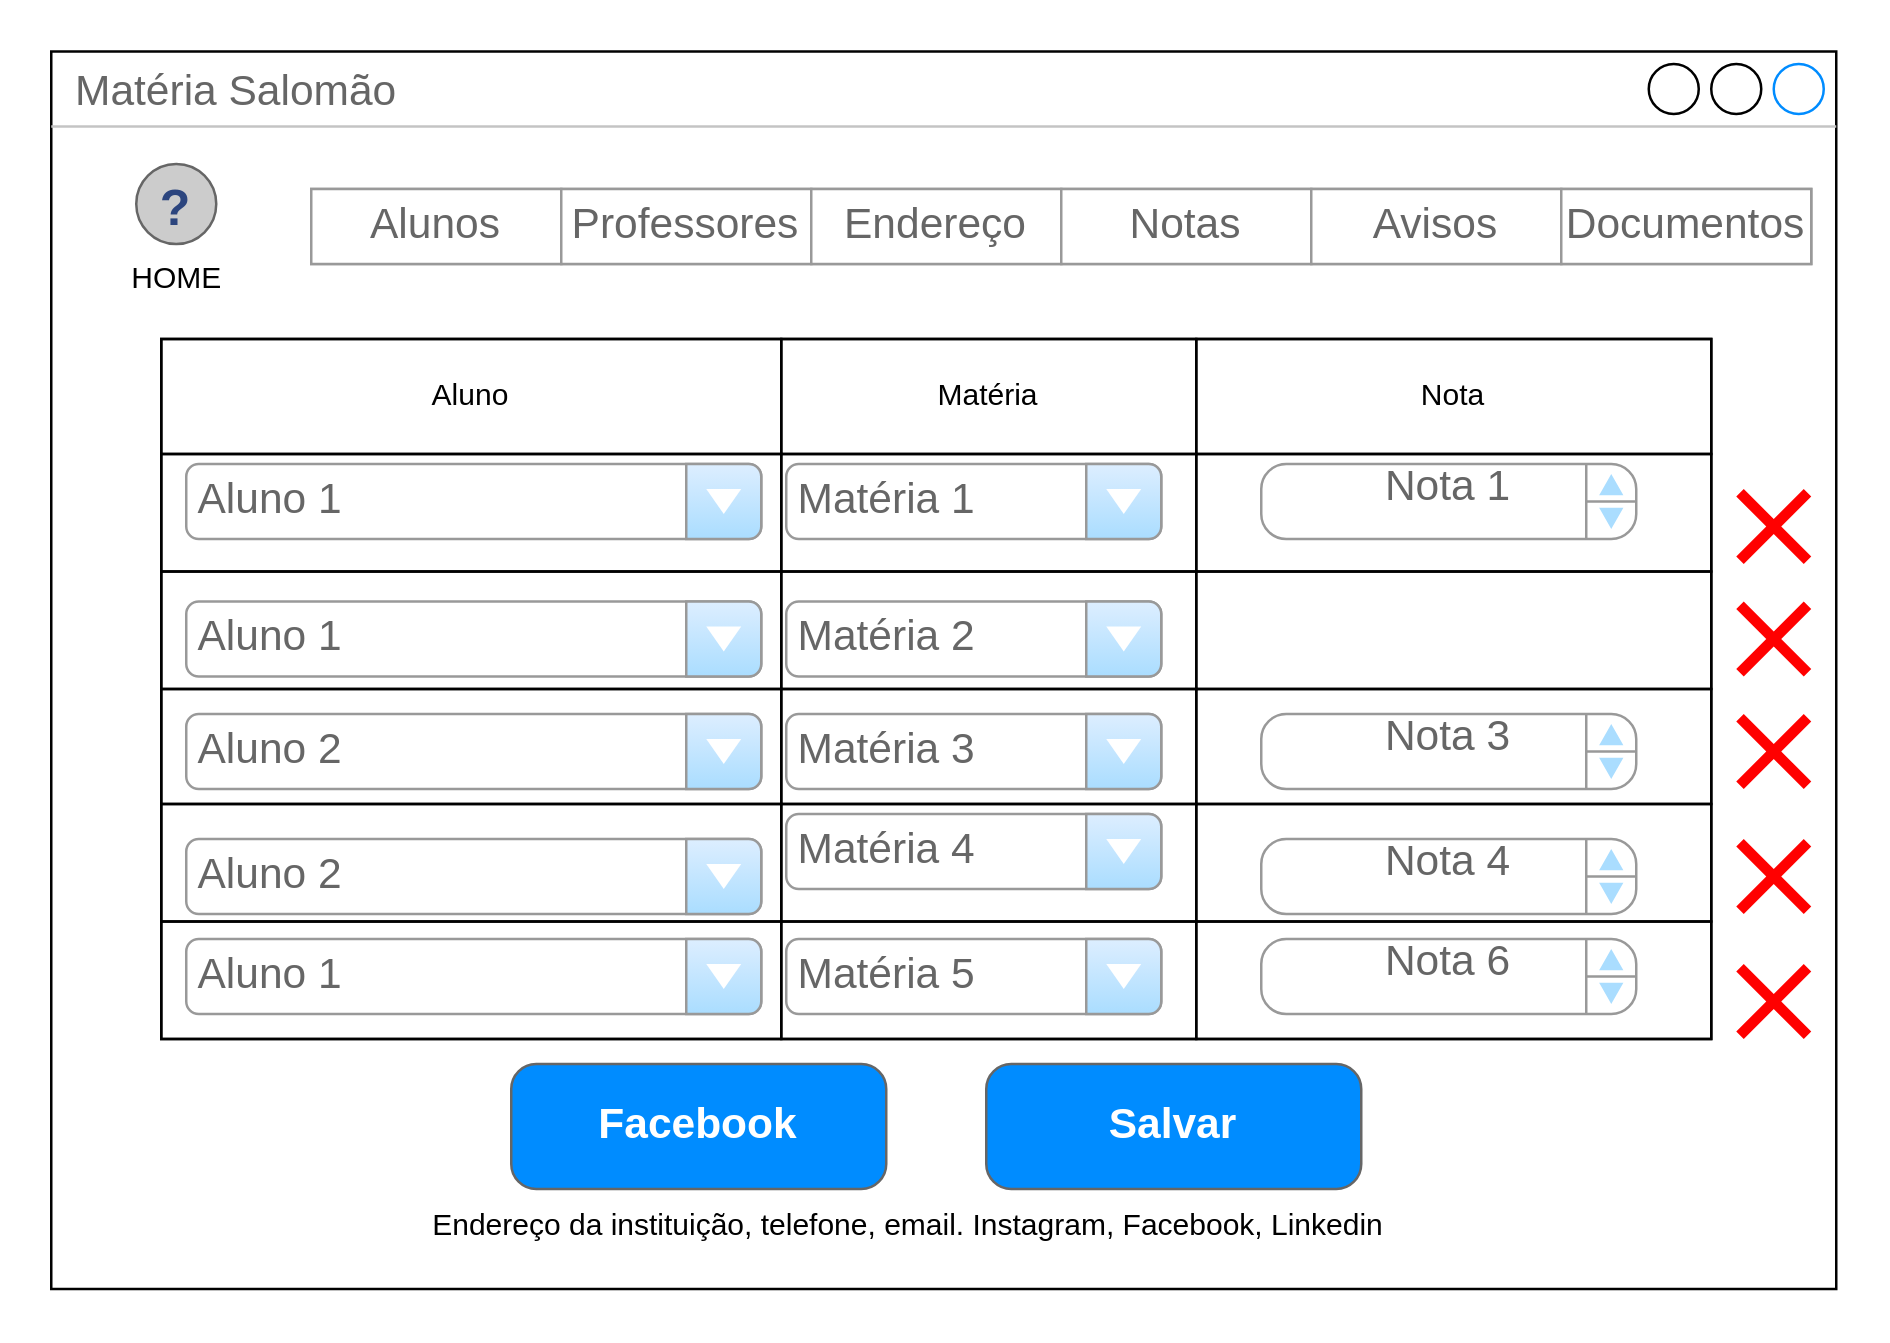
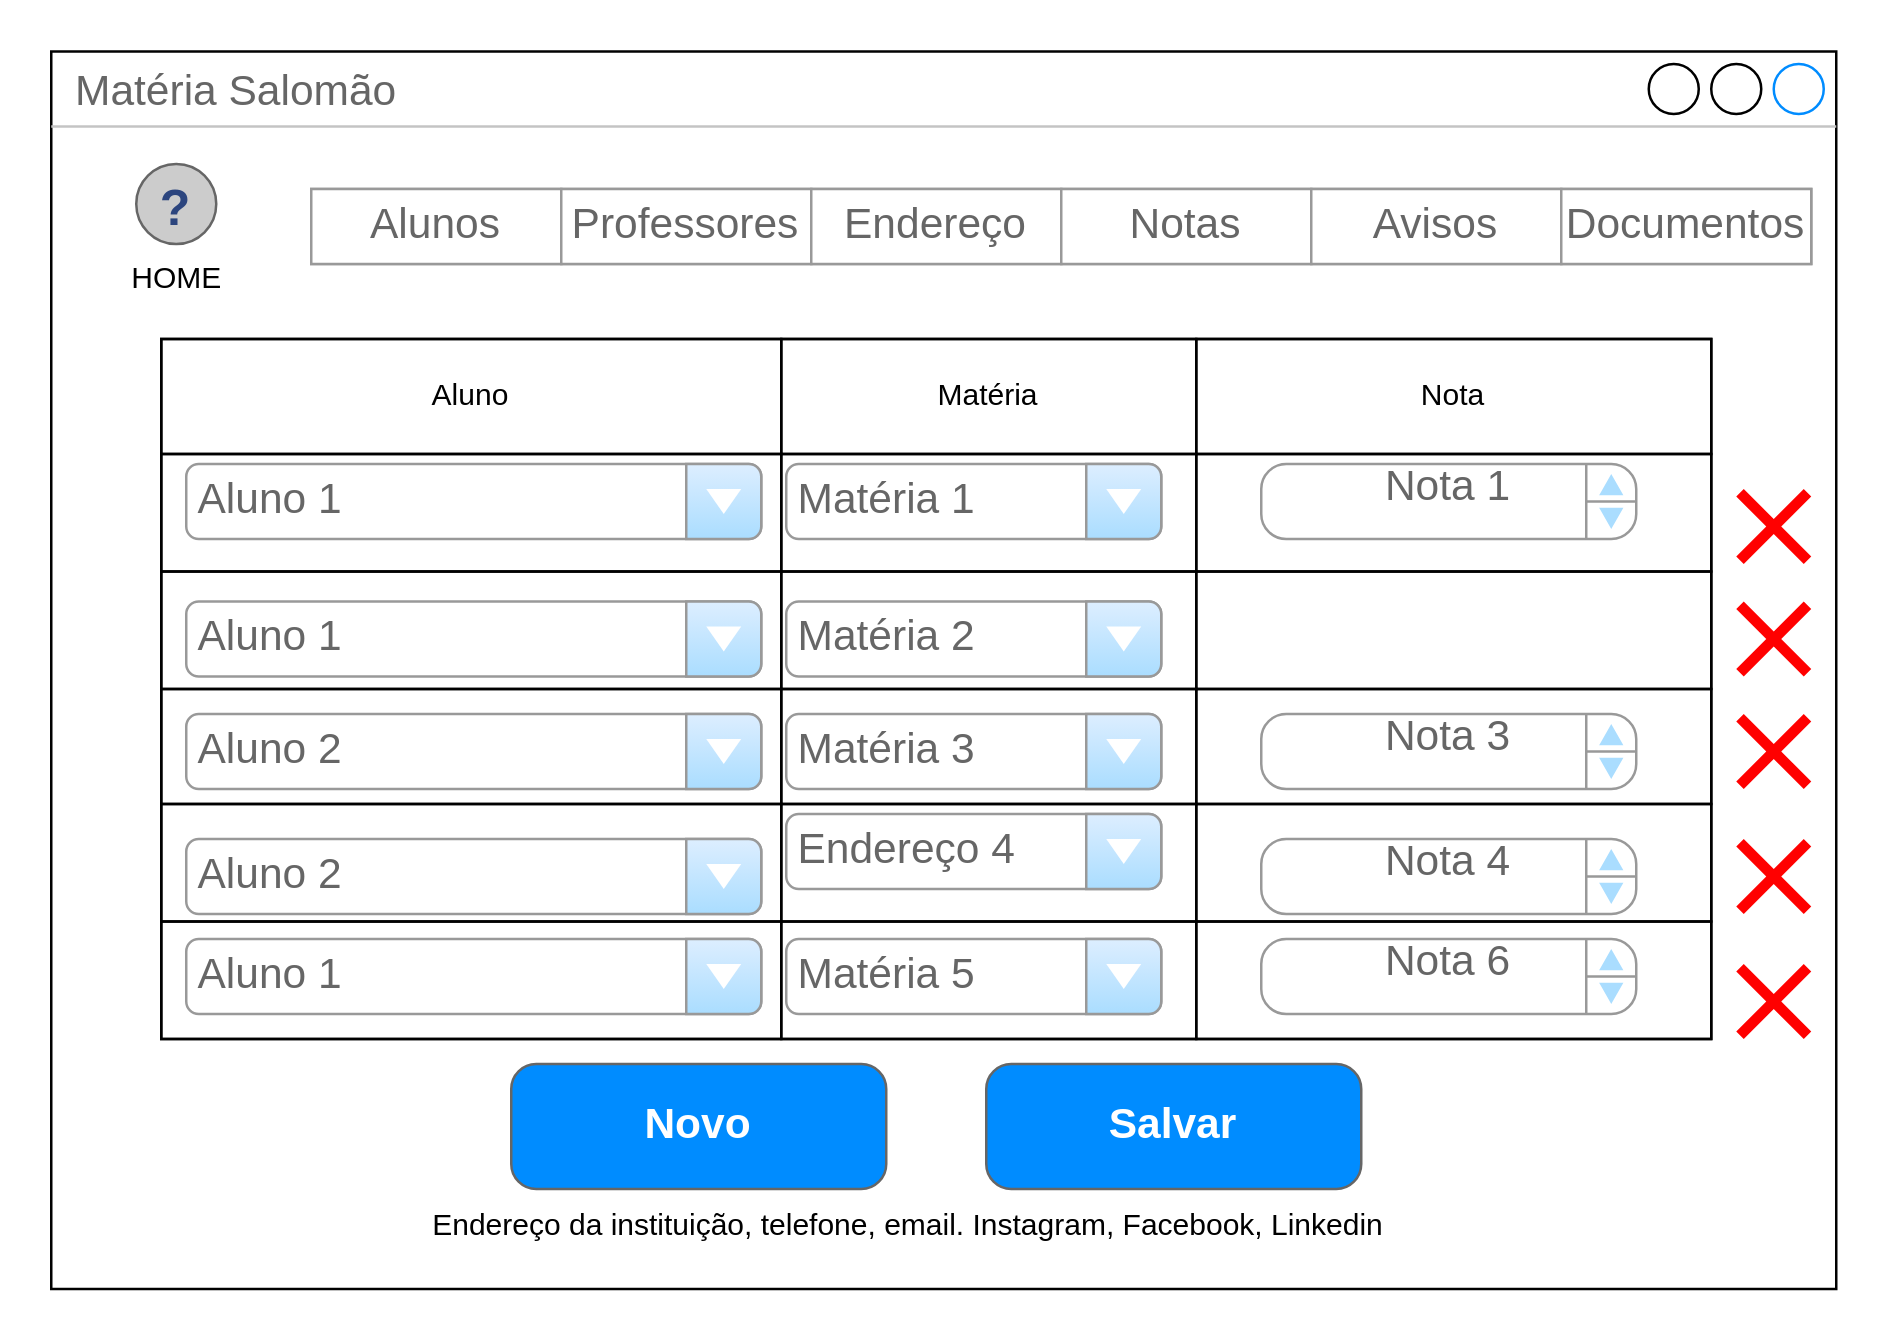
node "Matéria 4": label "Matéria 4" -> "Endereço 4"
node "Facebook": label "Facebook" -> "Novo"
